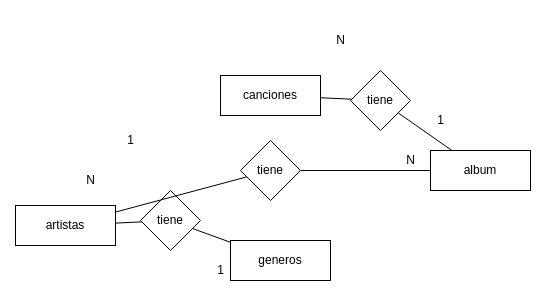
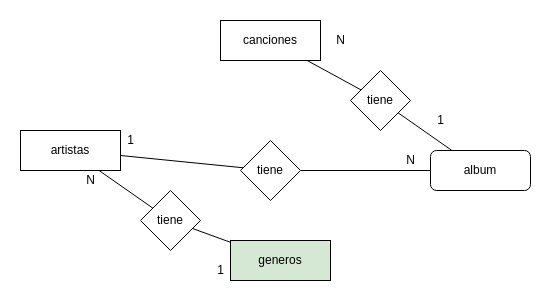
node "canciones": moved (271, 96) -> (271, 41)
node "album": shape rectangle -> rounded rectangle
node "artistas": moved (66, 226) -> (71, 151)
node "generos": fillcolor #ffffff -> #d5e8d4
